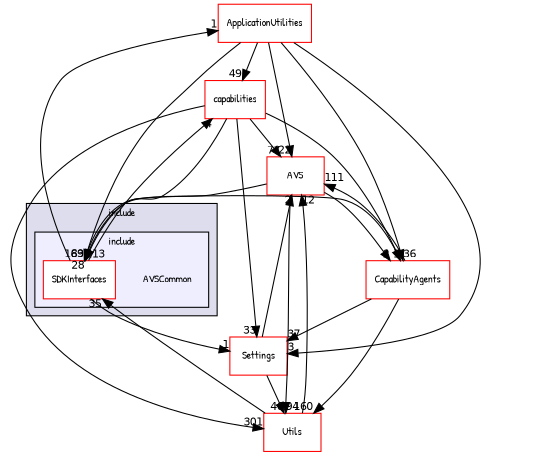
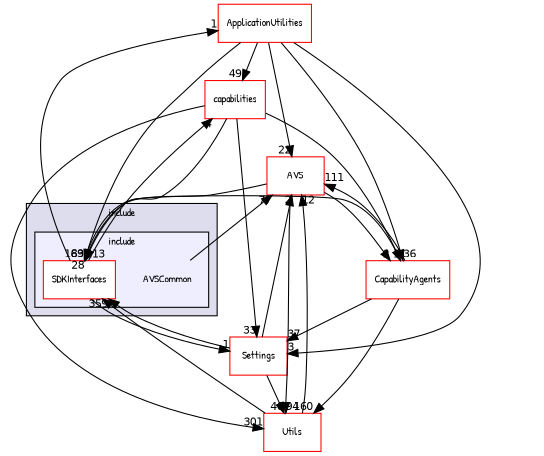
edge "capabilities" -> "AVS": now "AVSCommon" -> "AVS"
edge "Settings" -> "SDKInterfaces": added
